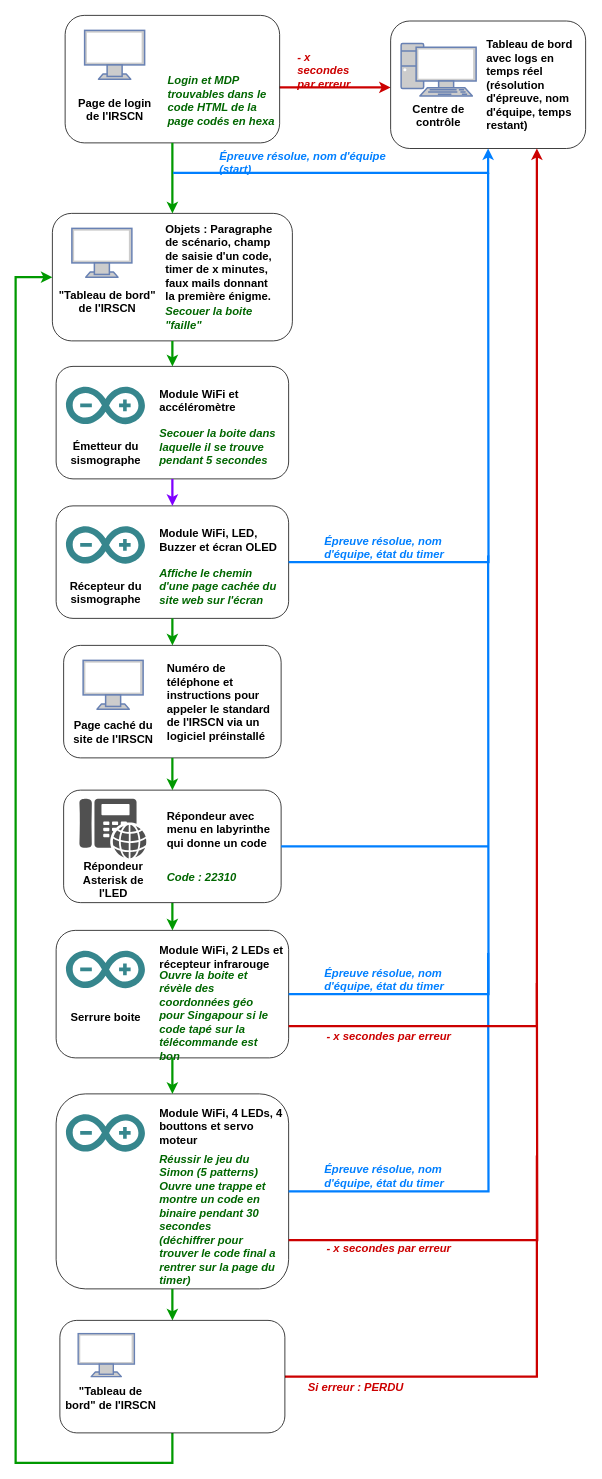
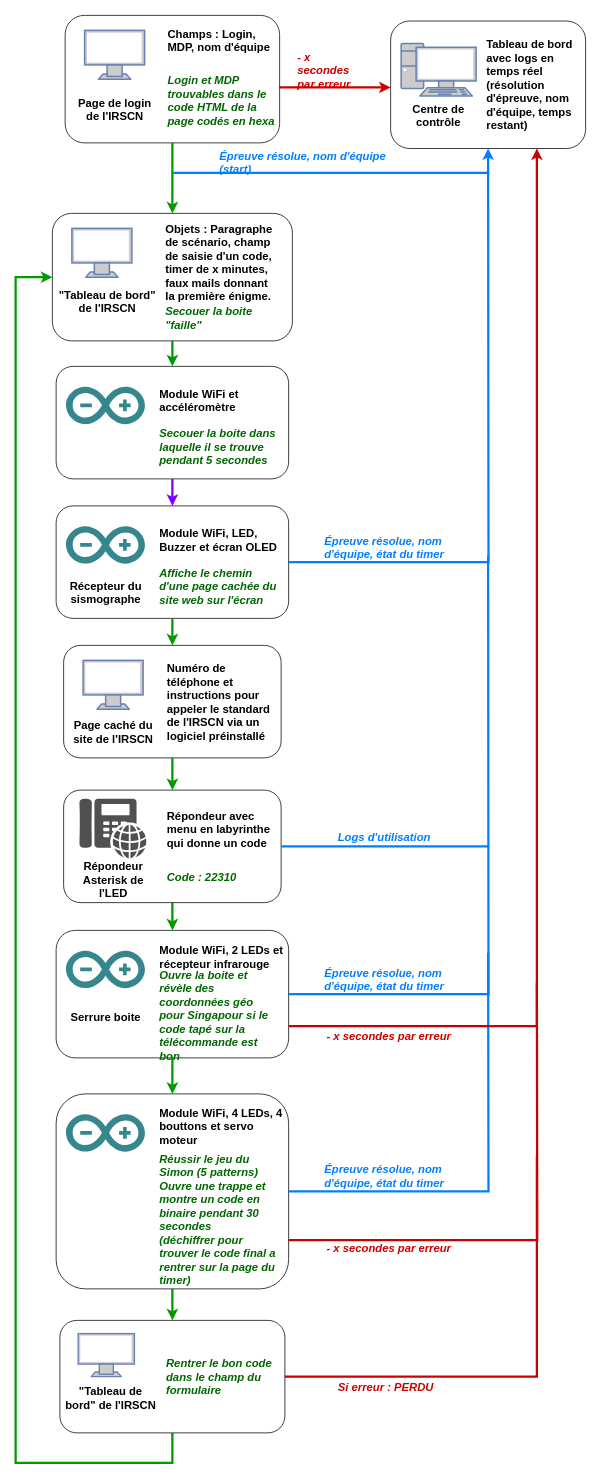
node "Champs : Login, MDP, nom d'équipe": added
node "Émetteur du sismographe": removed
node "Logs d'utilisation": added
node "Rentrer le bon code dans le champ du formulaire": added
node "Si erreur : PERDU": moved (355, 1387) -> (385, 1387)
